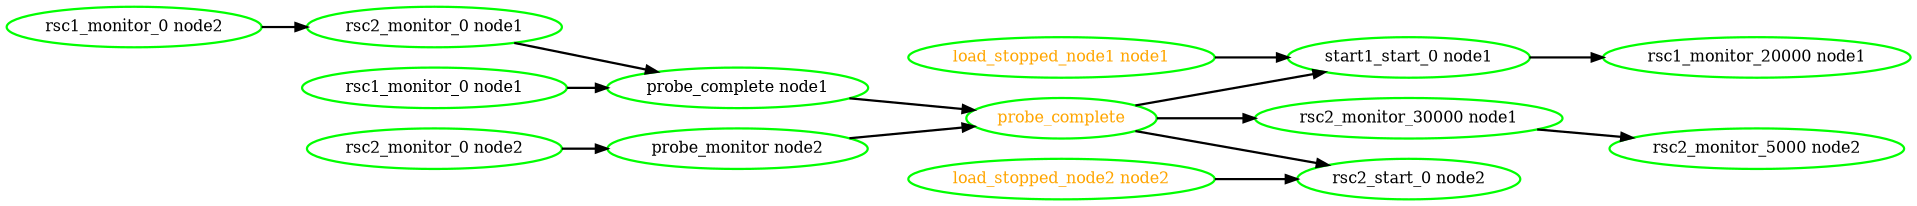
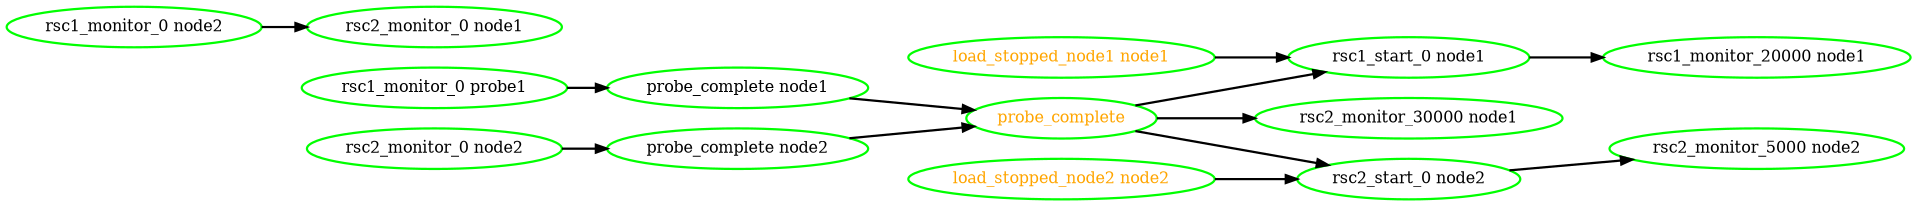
edge "rsc2_monitor_0 node1" -> "probe_complete node1": removed
node "start1_start_0 node1": label "start1_start_0 node1" -> "rsc1_start_0 node1"
node "rsc1_monitor_0 node1": label "rsc1_monitor_0 node1" -> "rsc1_monitor_0 probe1"
edge "rsc2_monitor_30000 node1" -> "rsc2_monitor_5000 node2": now "rsc2_start_0 node2" -> "rsc2_monitor_5000 node2"
node "probe_monitor node2": label "probe_monitor node2" -> "probe_complete node2"
